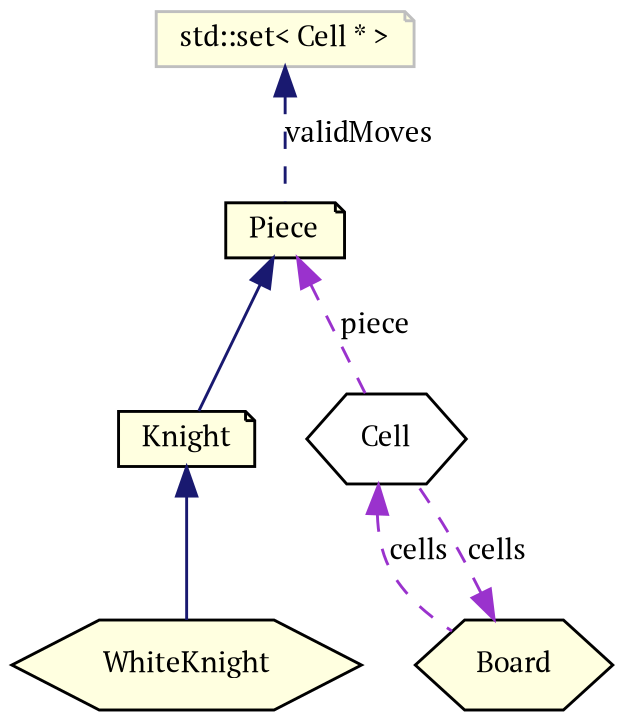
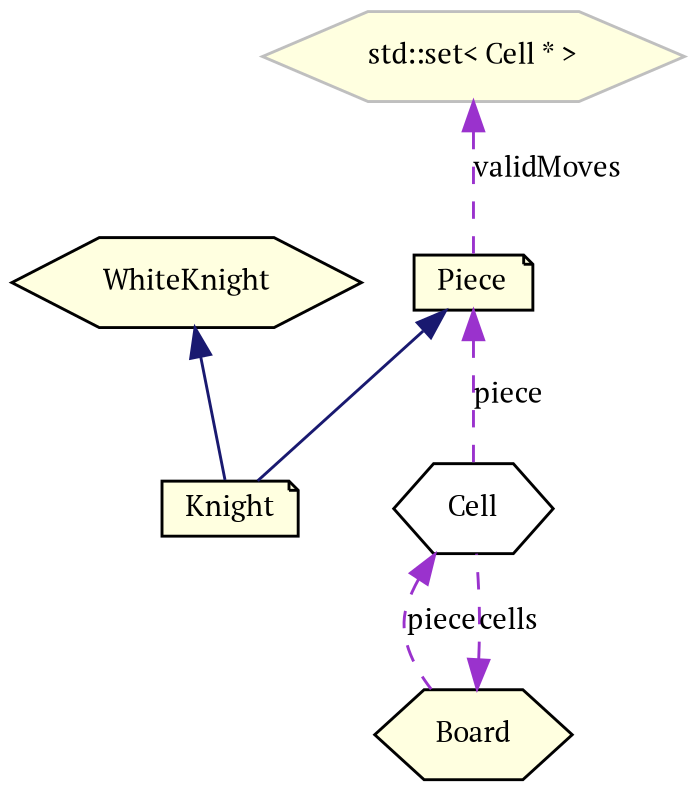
node "std::set< Cell * >": shape note -> hexagon
edge "Piece" -> "std::set< Cell * >": color midnightblue -> darkorchid3
edge "Board" -> "Cell": label "cells" -> "piece"
edge "WhiteKnight" -> "Knight": reversed
